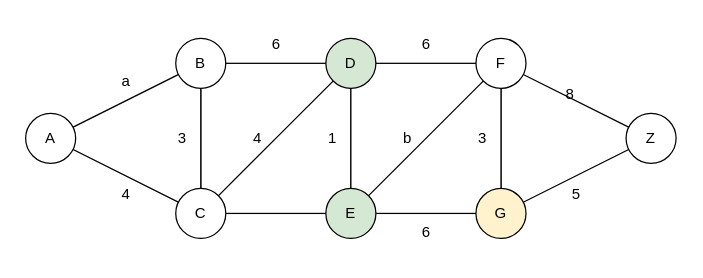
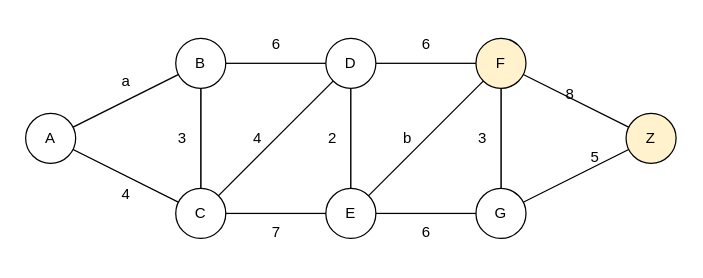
node "D": fillcolor #d5e8d4 -> #ffffff
node "F": fillcolor #ffffff -> #fff2cc
node "1": label "1" -> "2"
node "Z": fillcolor #ffffff -> #fff2cc
node "5": moved (576, 194) -> (594, 157)
node "E": fillcolor #d5e8d4 -> #ffffff
node "G": fillcolor #fff2cc -> #ffffff
node "7": added
